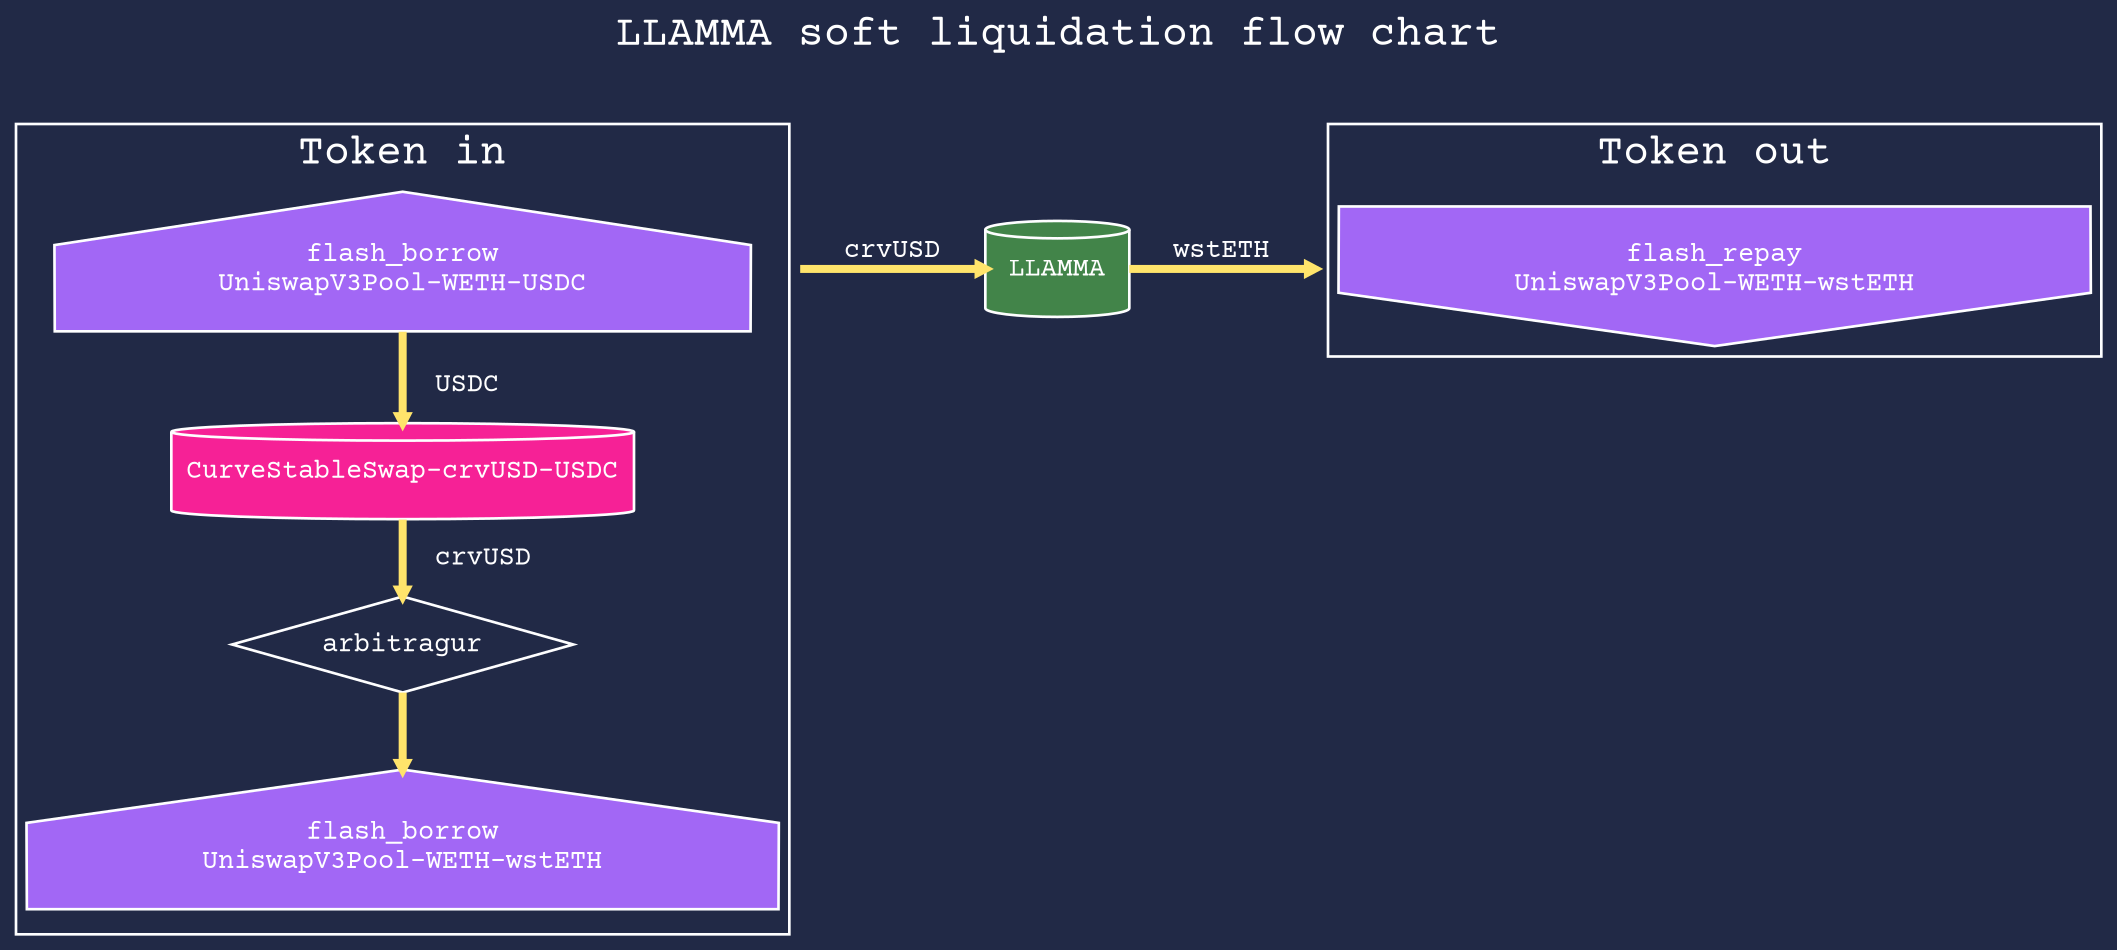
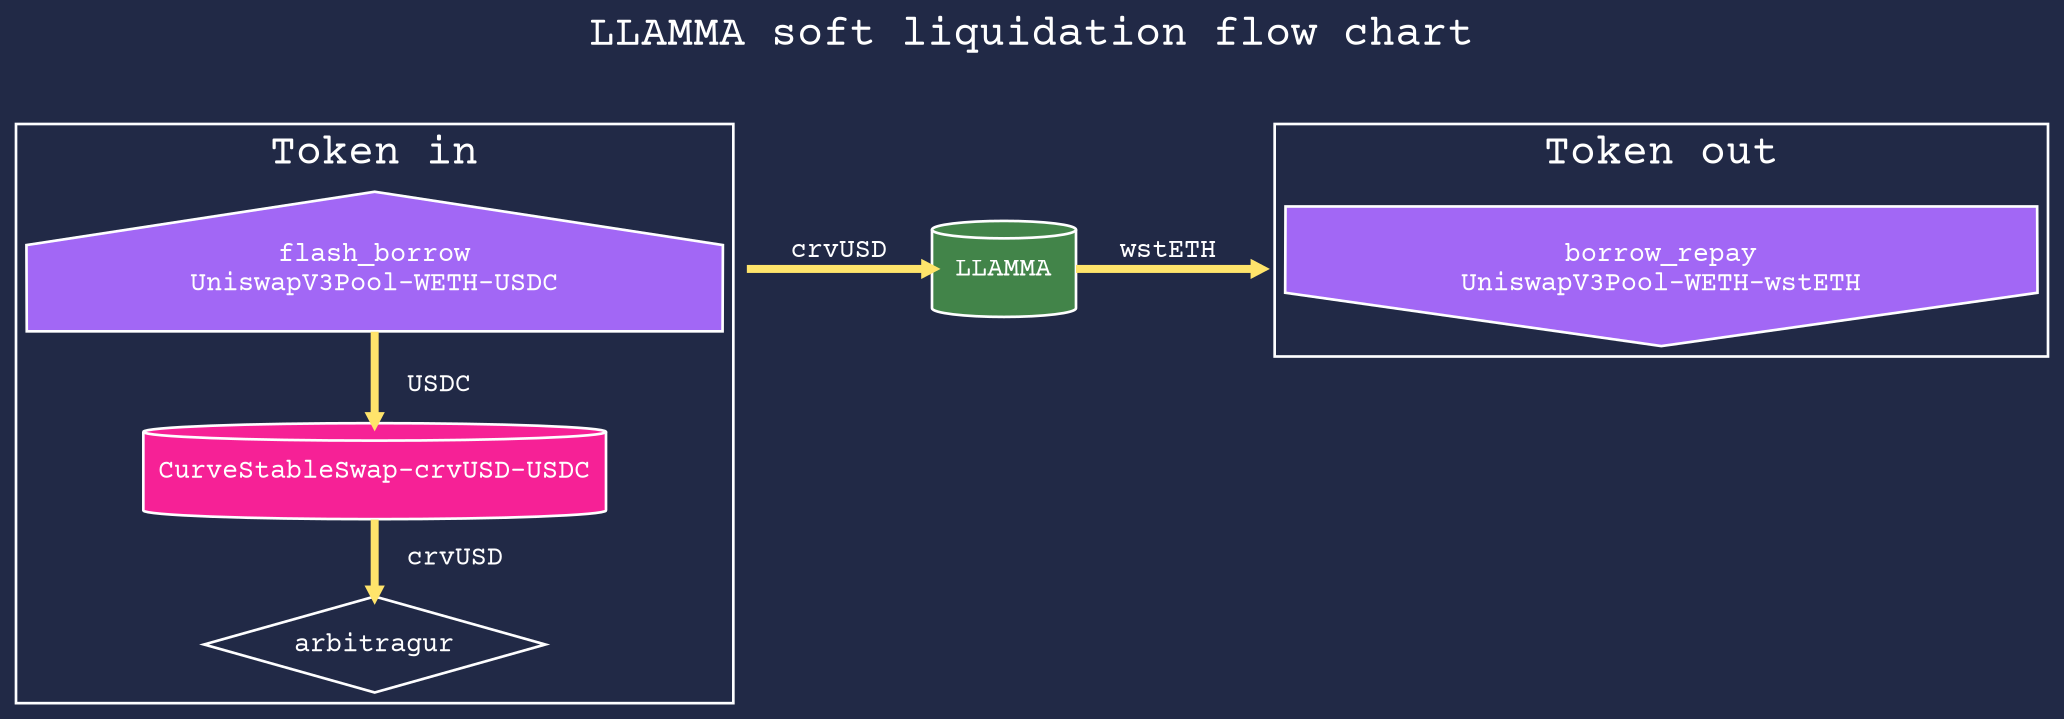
node "flash_repay UniswapV3Pool-WETH-wstETH": label "flash_repay UniswapV3Pool-WETH-wstETH" -> "borrow_repay UniswapV3Pool-WETH-wstETH"
node "flash_borrow UniswapV3Pool-WETH-wstETH": removed
